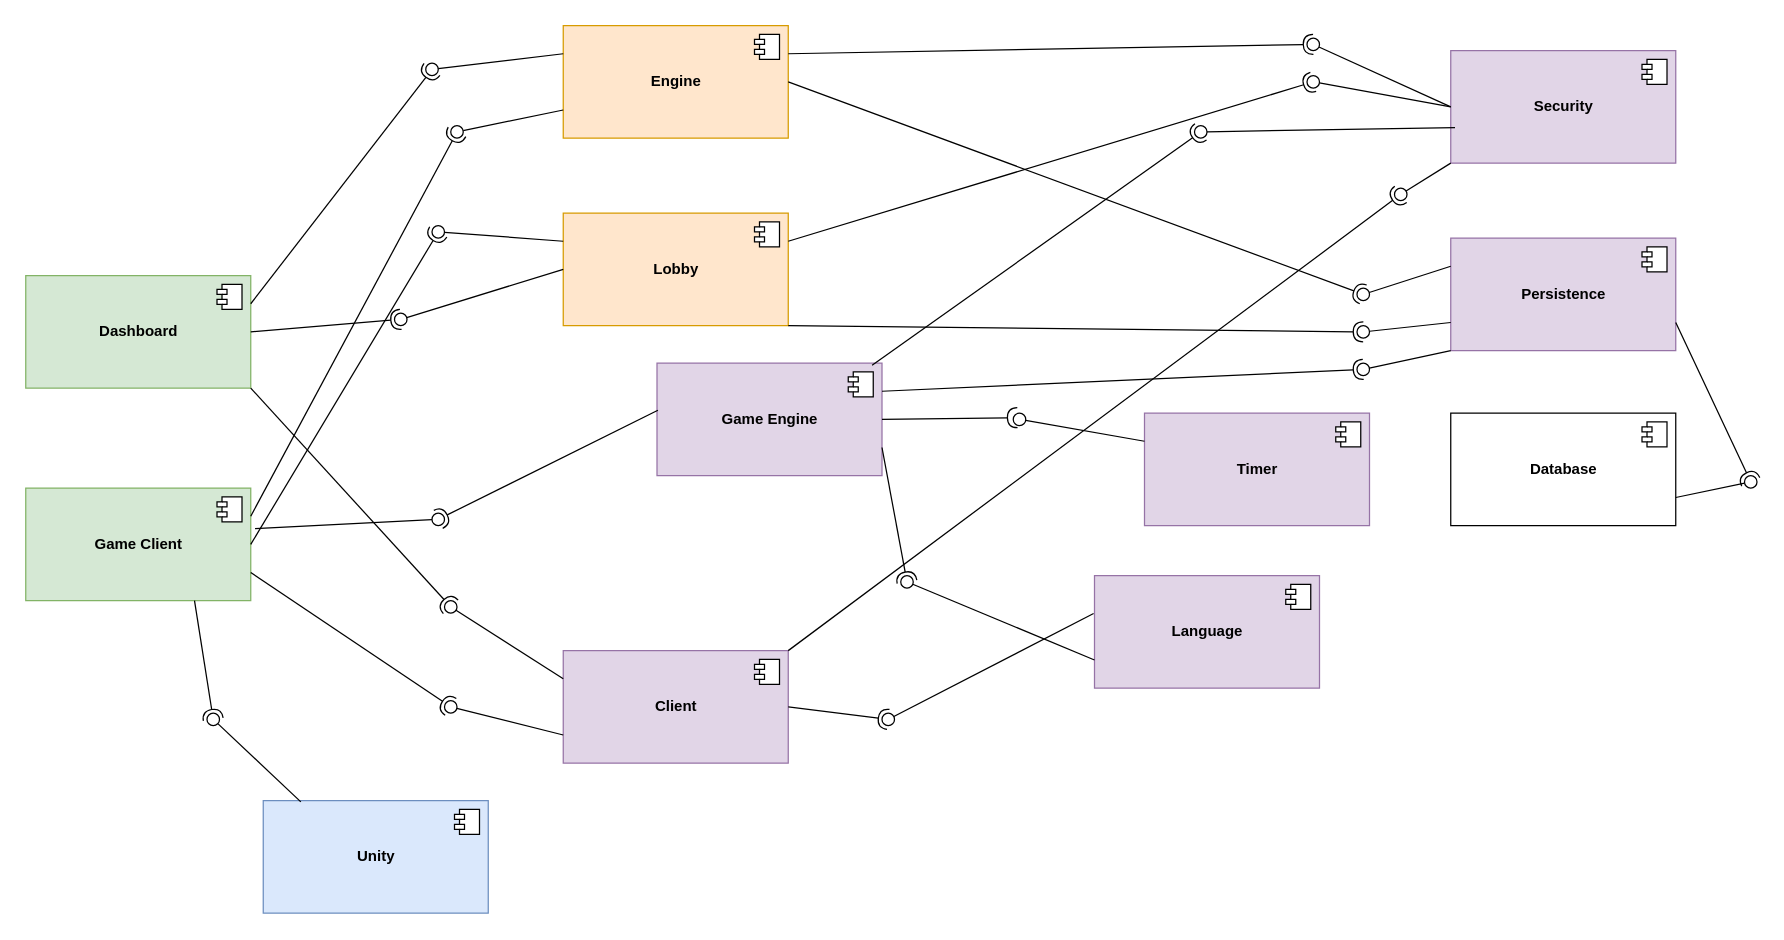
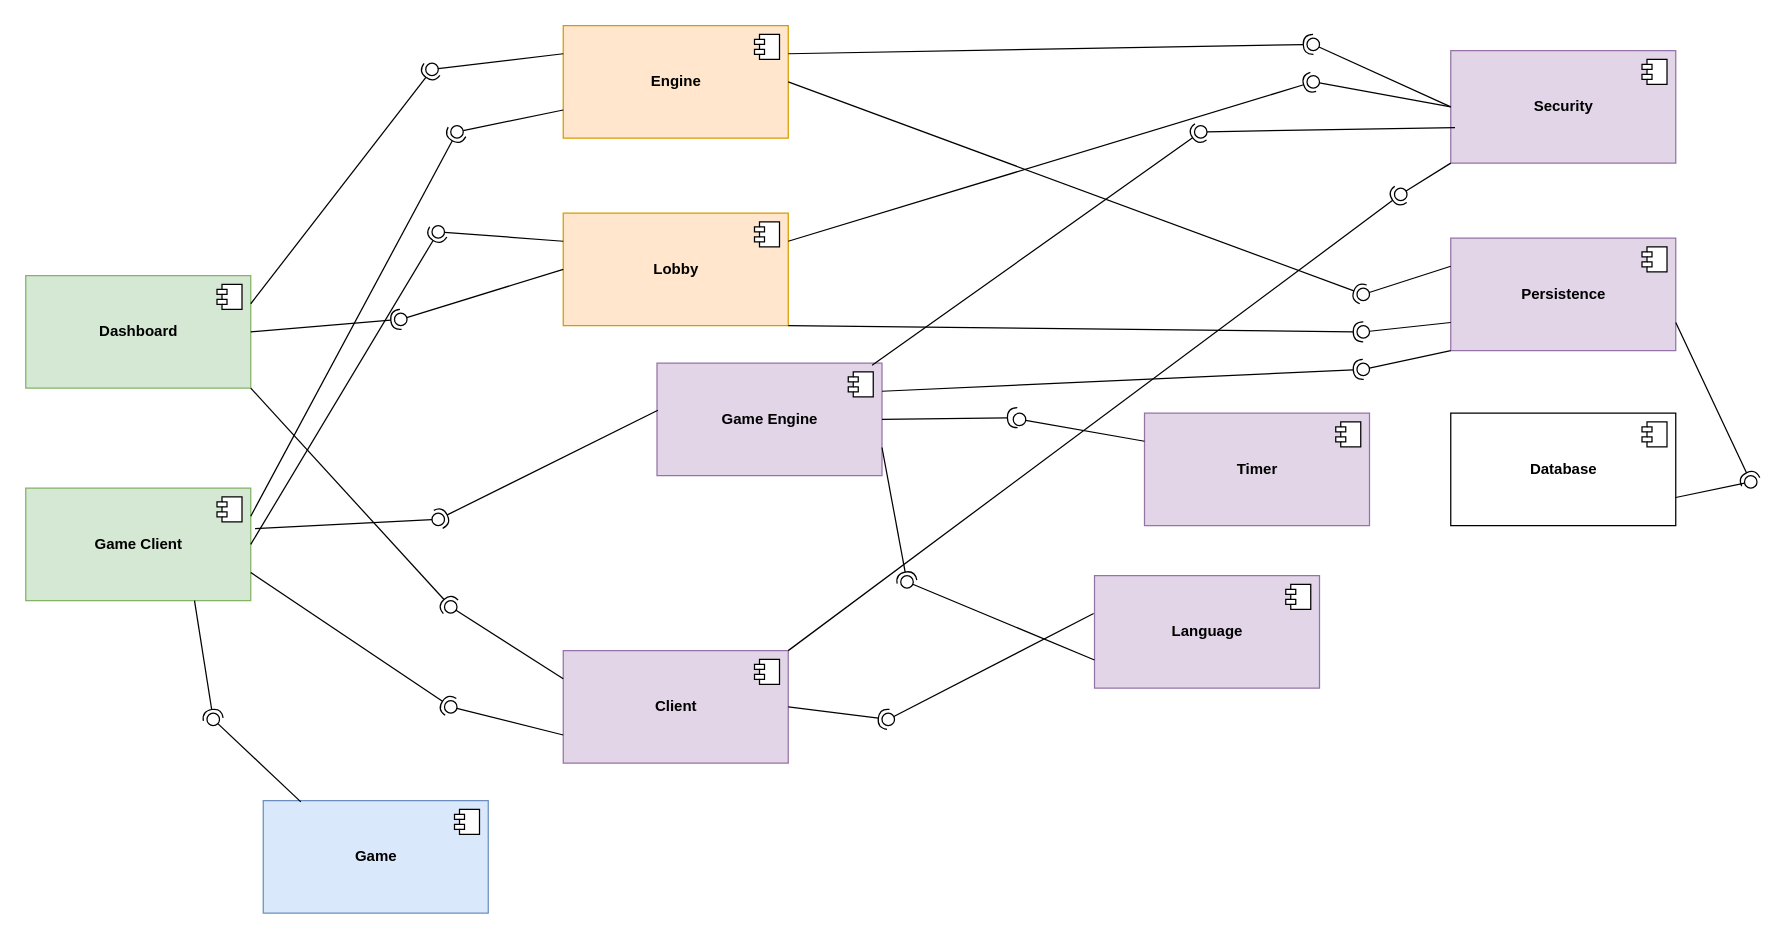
node "Unity": label "Unity" -> "Game"
